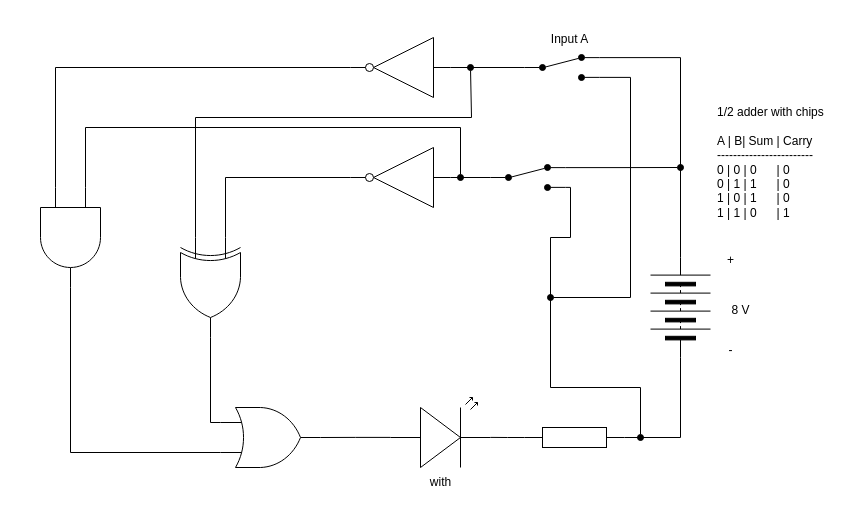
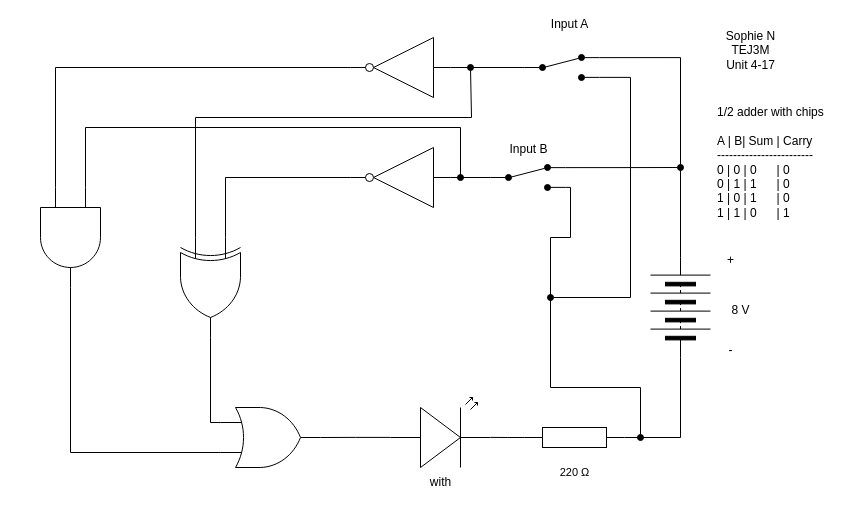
node "Input A": moved (570, 40) -> (570, 25)
node "Sophie N TEJ3M Unit 4-17": added
node "Input B": added
node "220 Ω": added
